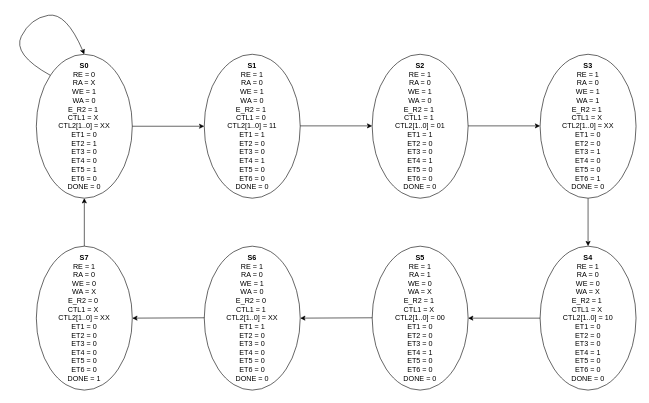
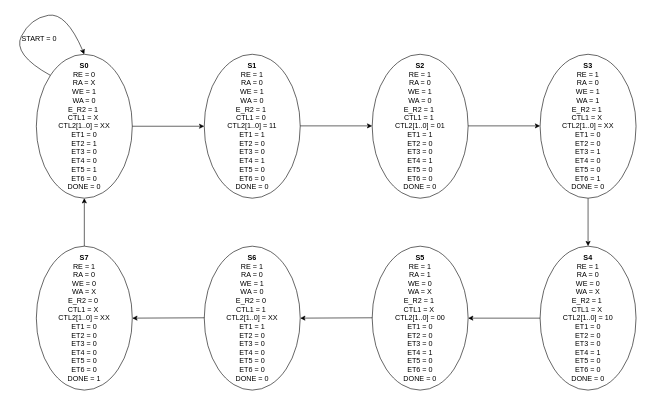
node "START = 0": added
